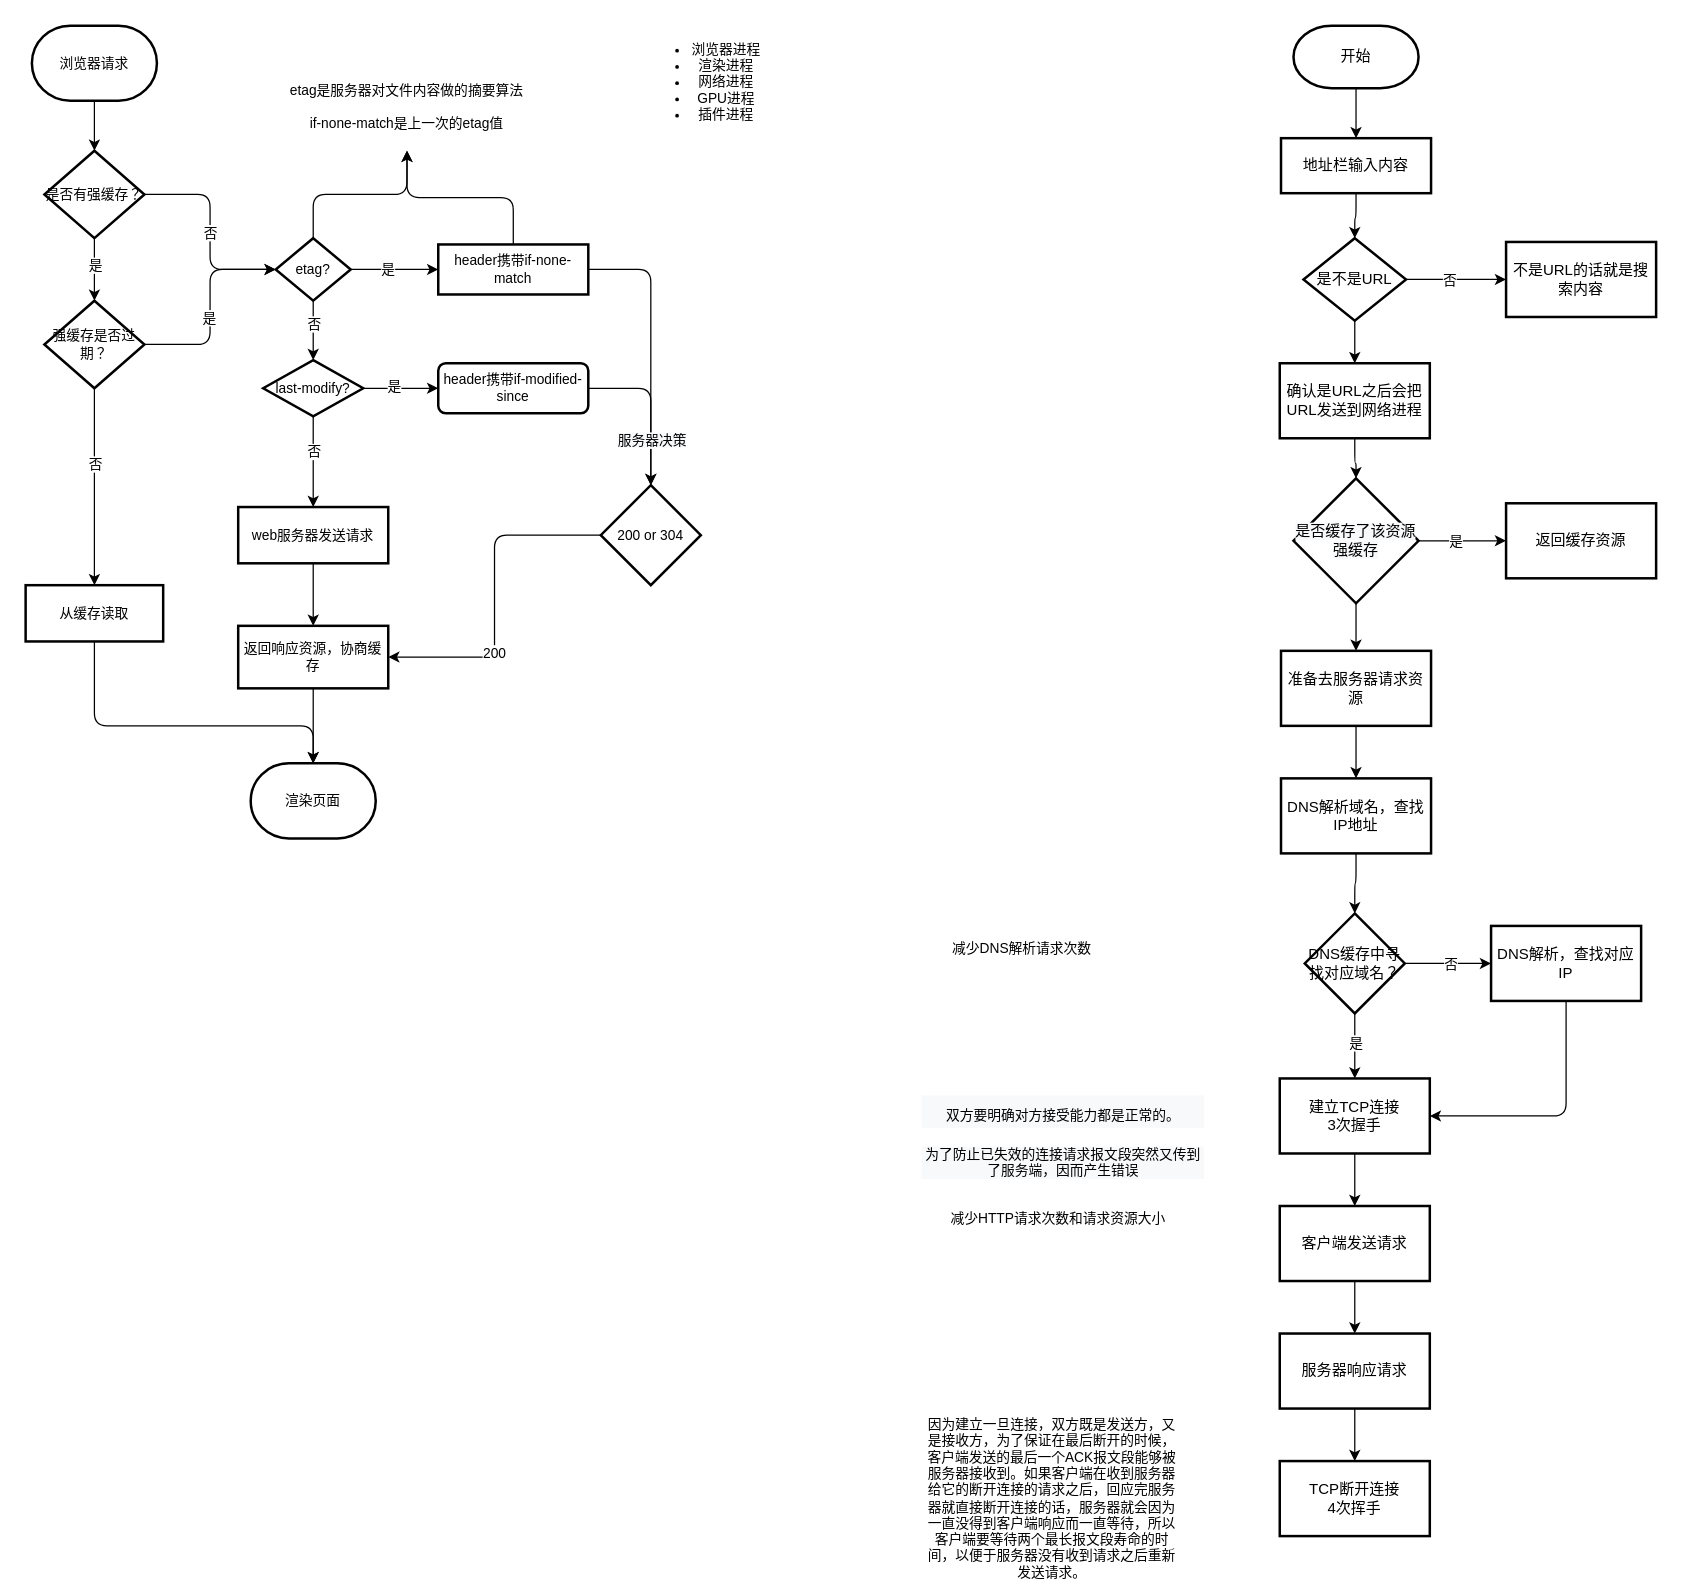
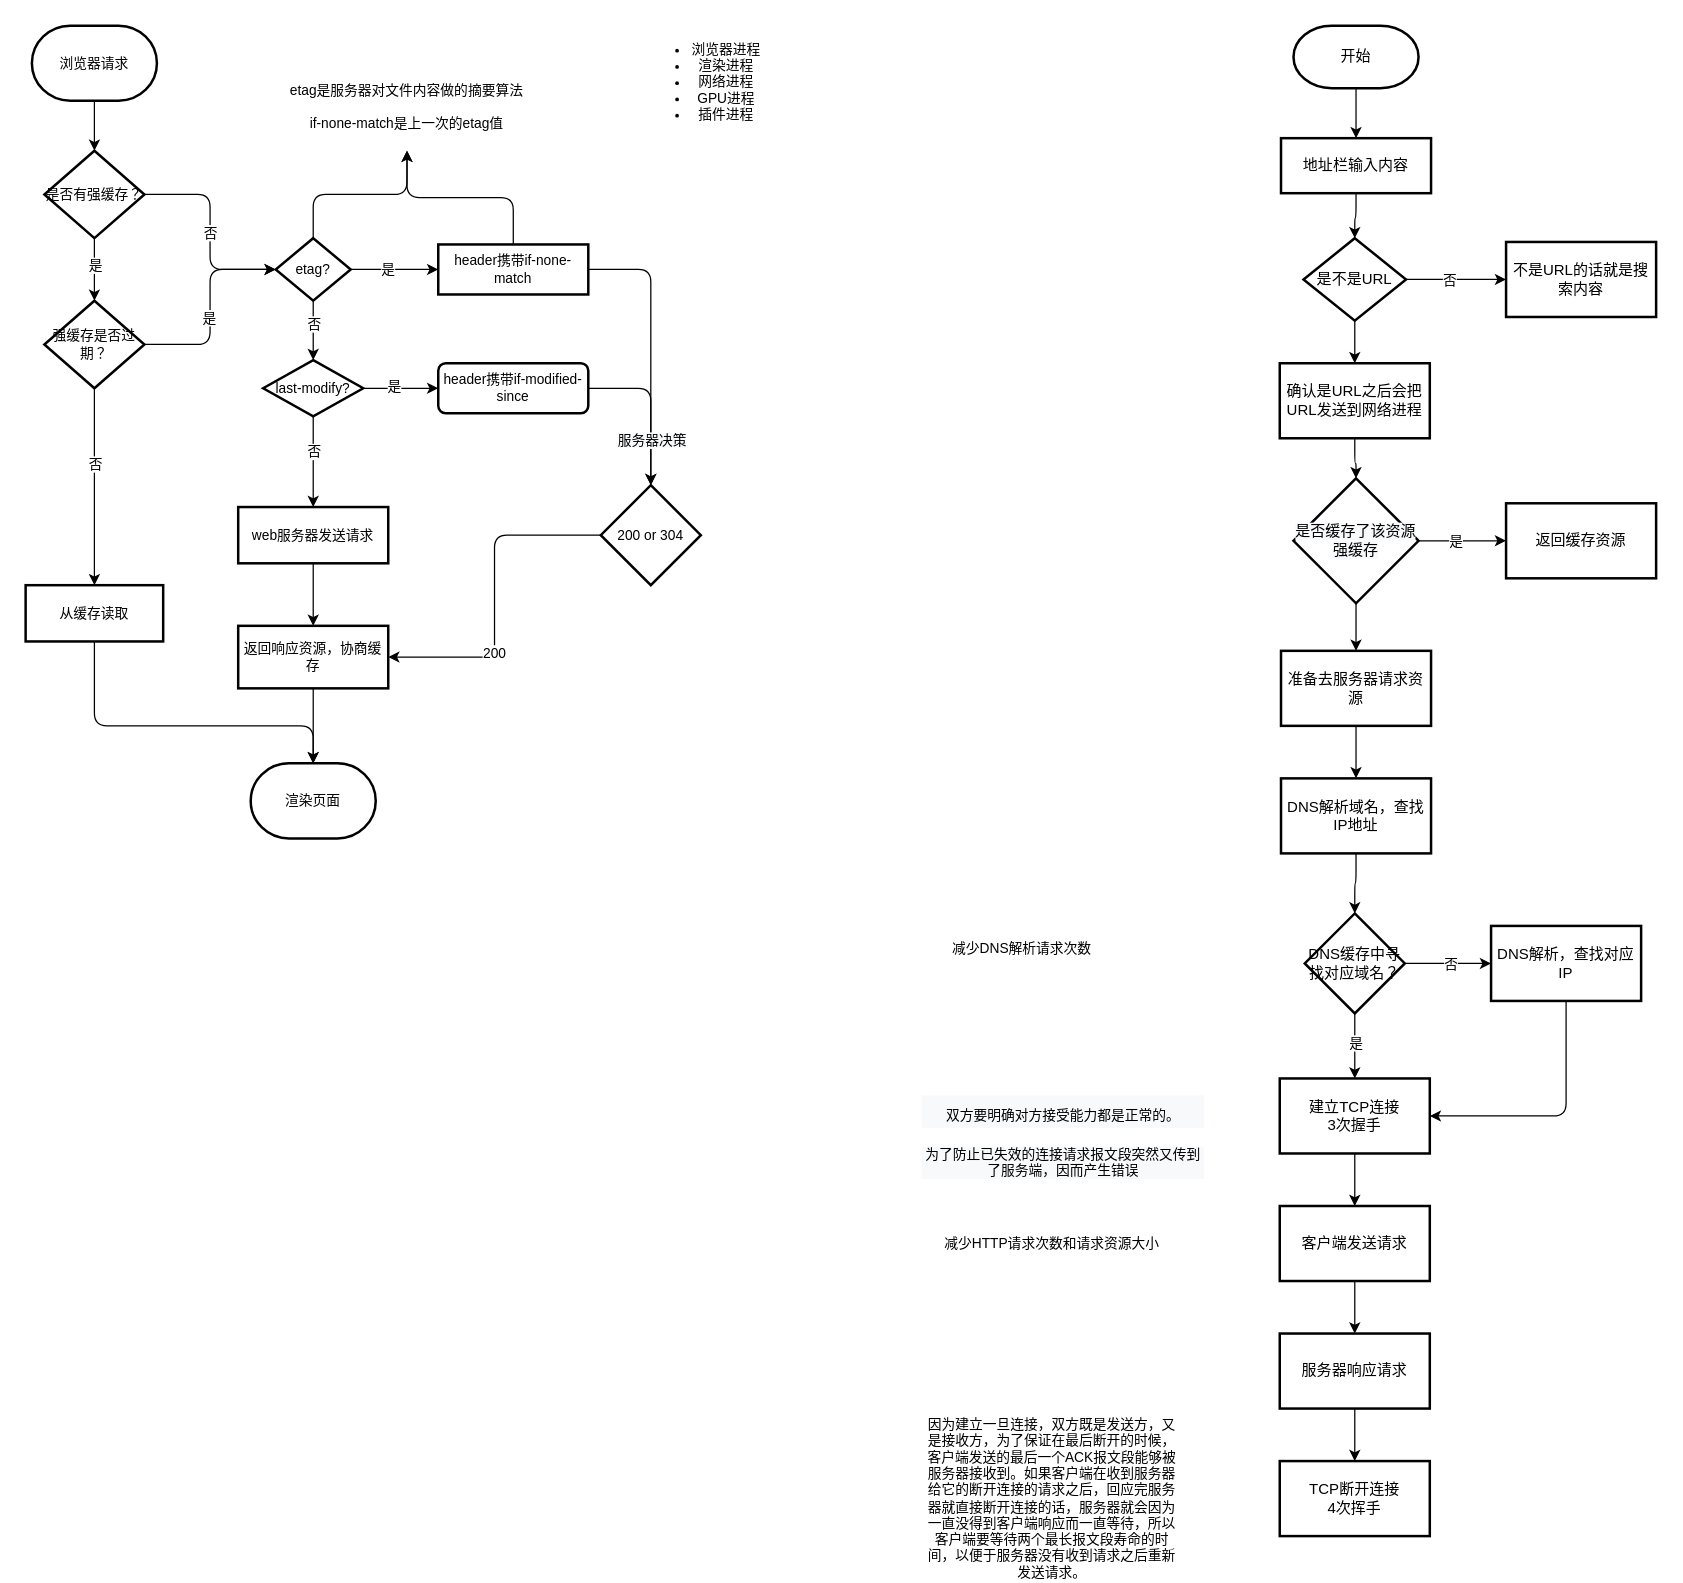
node "减少HTTP请求次数和请求资源大小": moved (1058, 1218) -> (1052, 1243)
